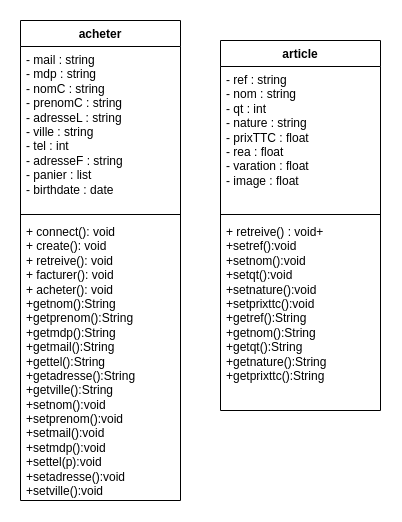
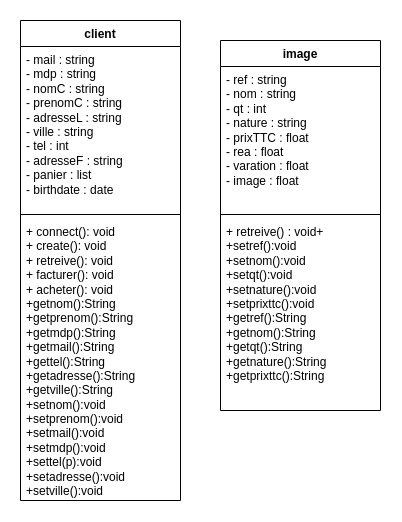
node "acheter": label "acheter" -> "client"
node "article": label "article" -> "image"
